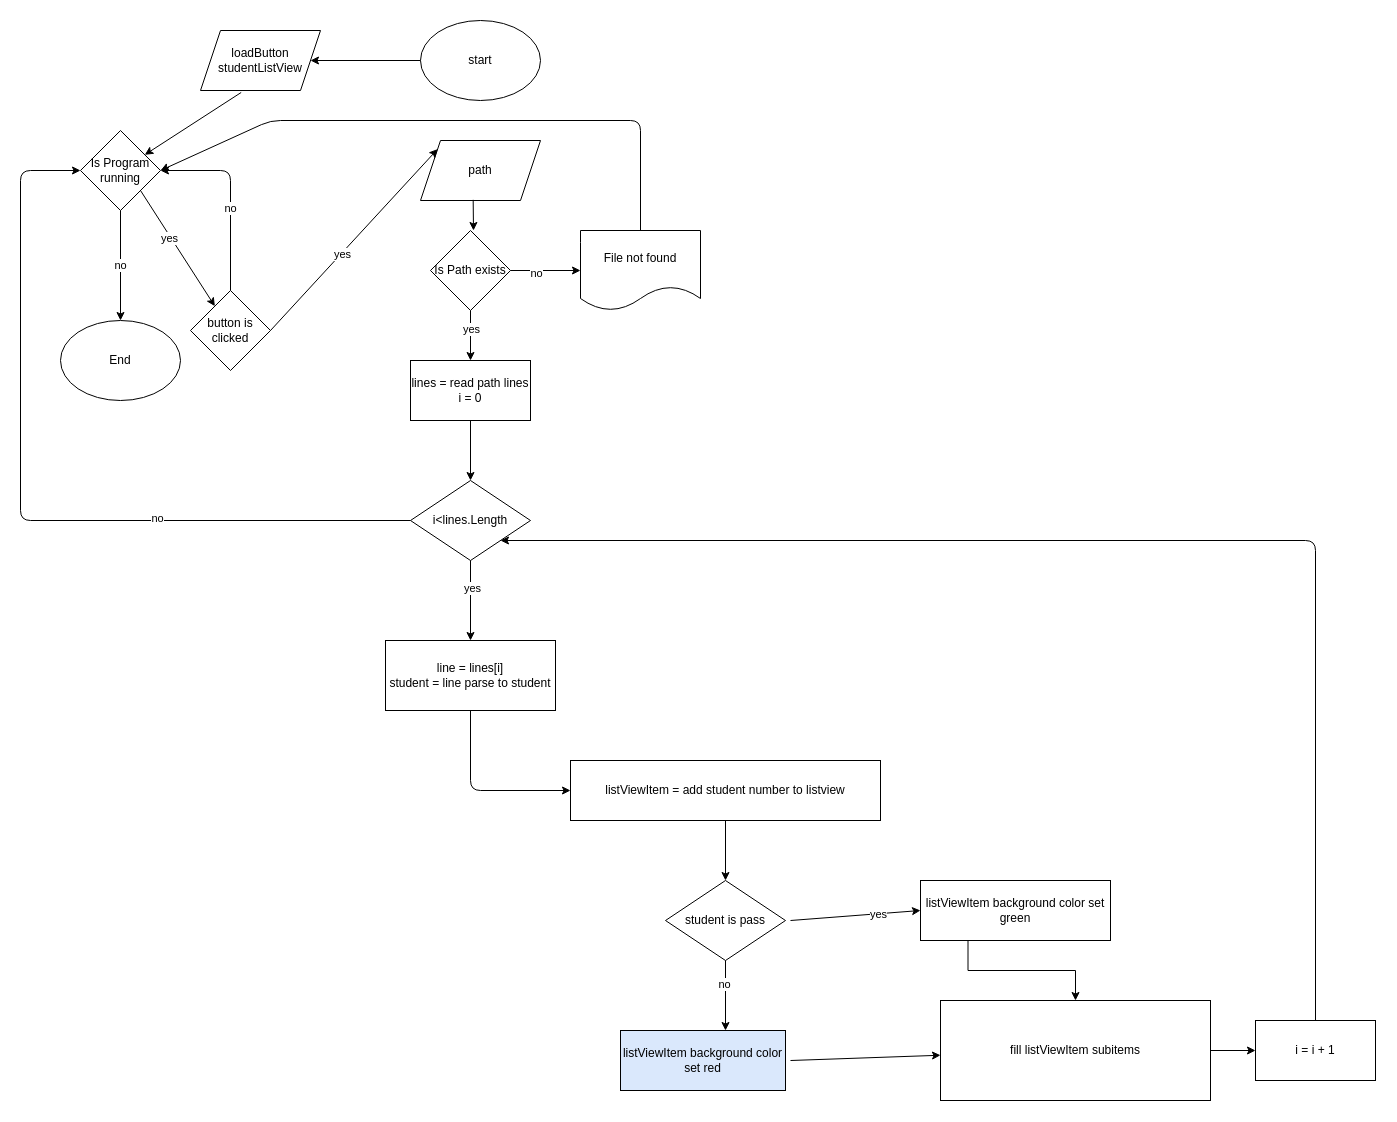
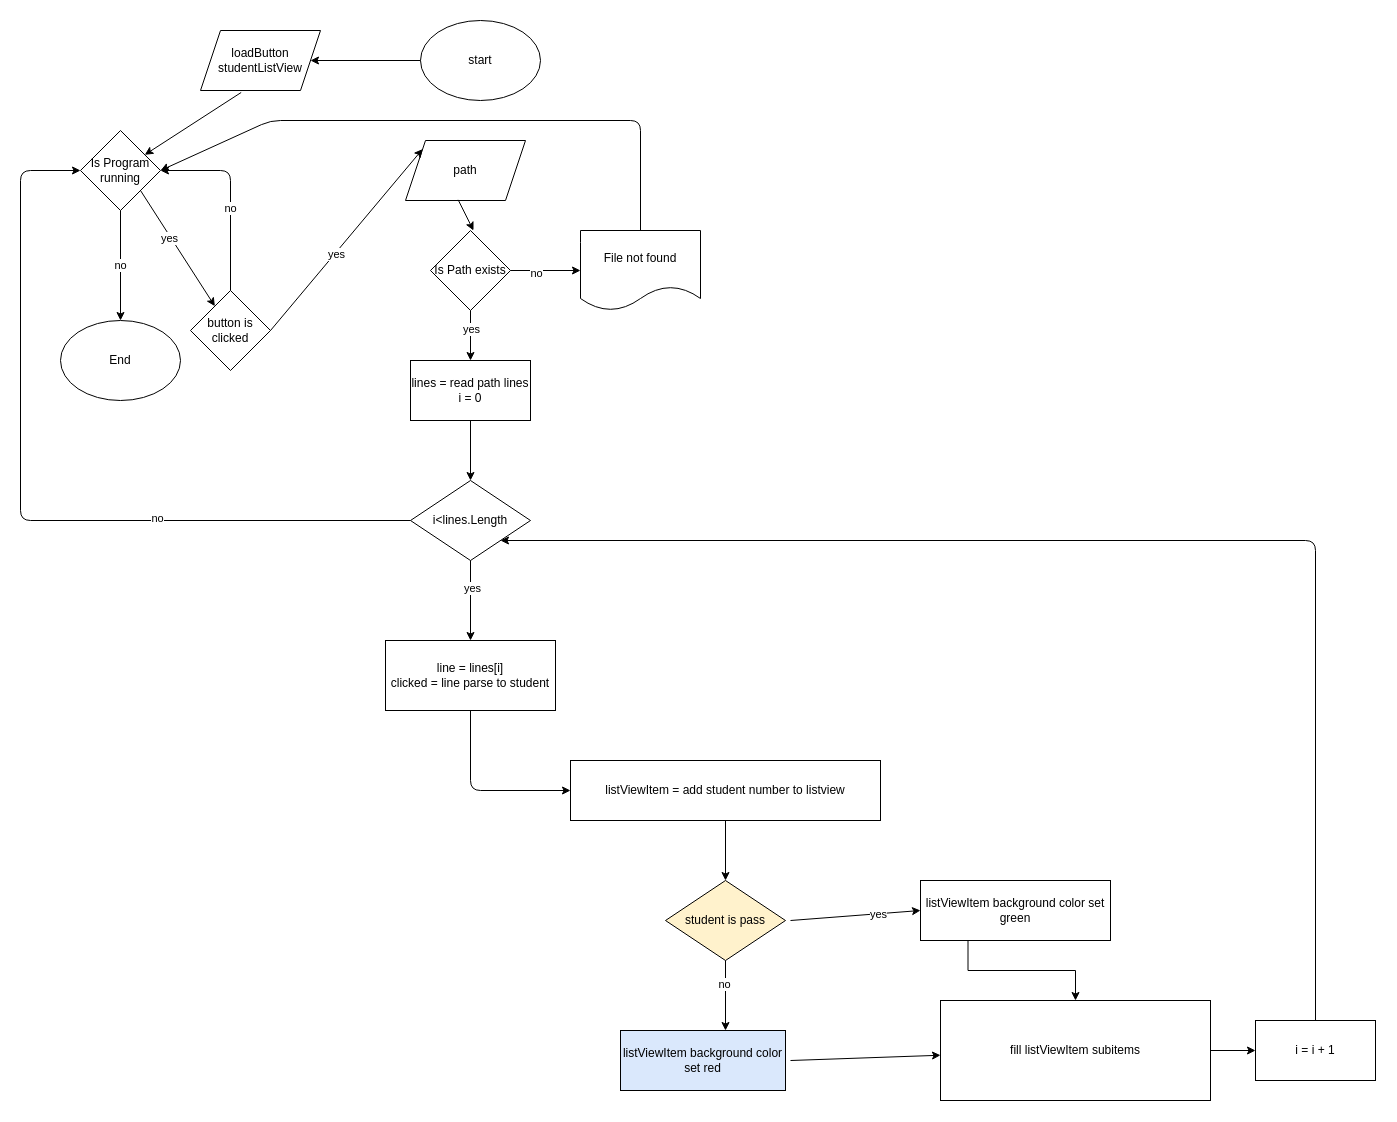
node "path": moved (481, 171) -> (466, 171)
node "line = lines[i] student = line parse to student": label "line = lines[i] student = line parse to student" -> "line = lines[i] clicked = line parse to student"
node "student is pass": fillcolor #ffffff -> #fff2cc
